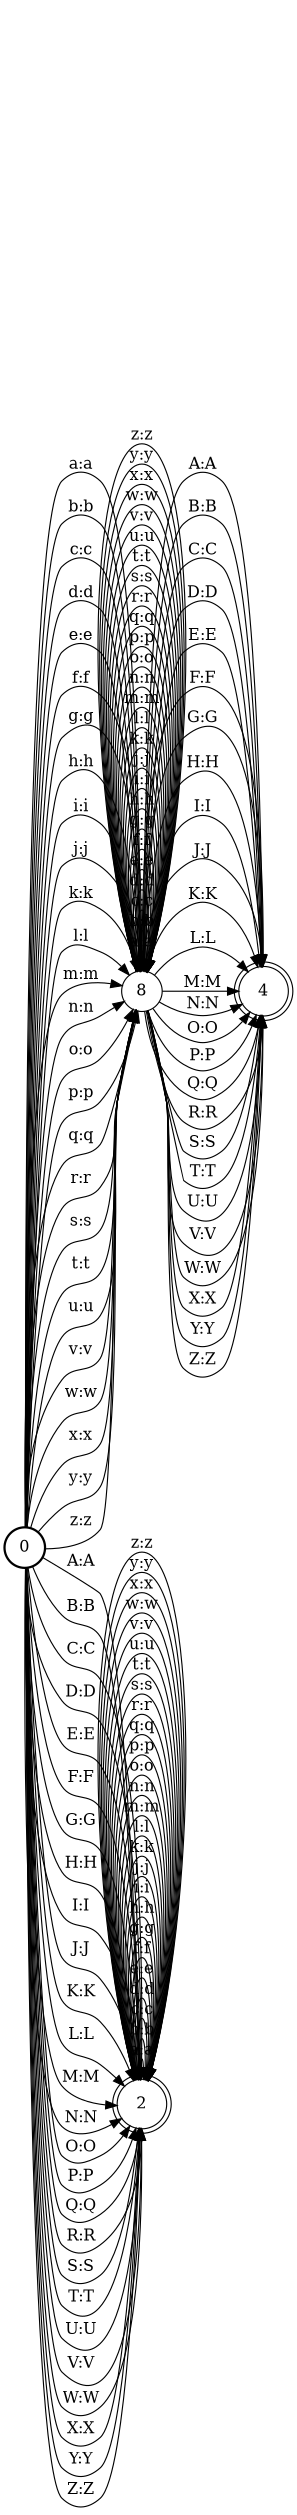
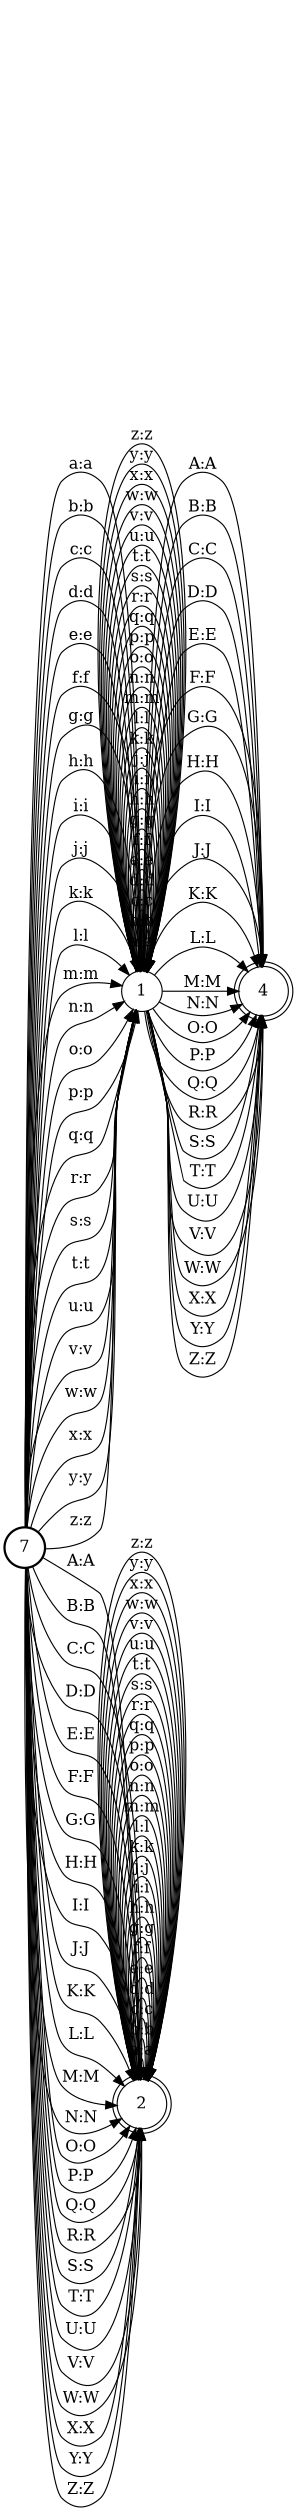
node "8": label "8" -> "1"
node "0": label "0" -> "7"
